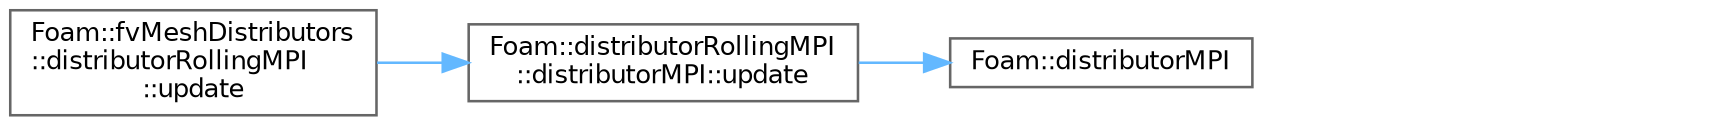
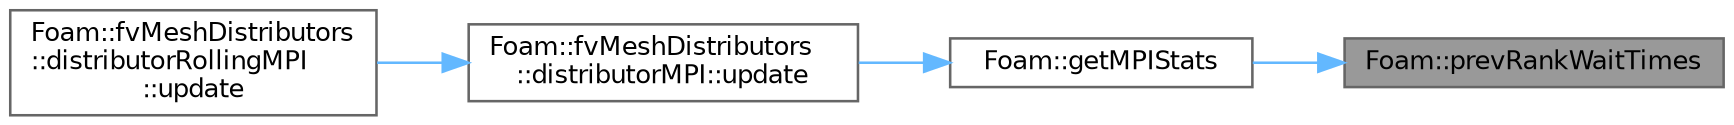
node "Foam::distributorRollingMPI ::distributorMPI::update": label "Foam::distributorRollingMPI ::distributorMPI::update" -> "Foam::fvMeshDistributors ::distributorMPI::update"
node "Foam::distributorMPI": label "Foam::distributorMPI" -> "Foam::getMPIStats"
node "Foam::prevRankWaitTimes": added
